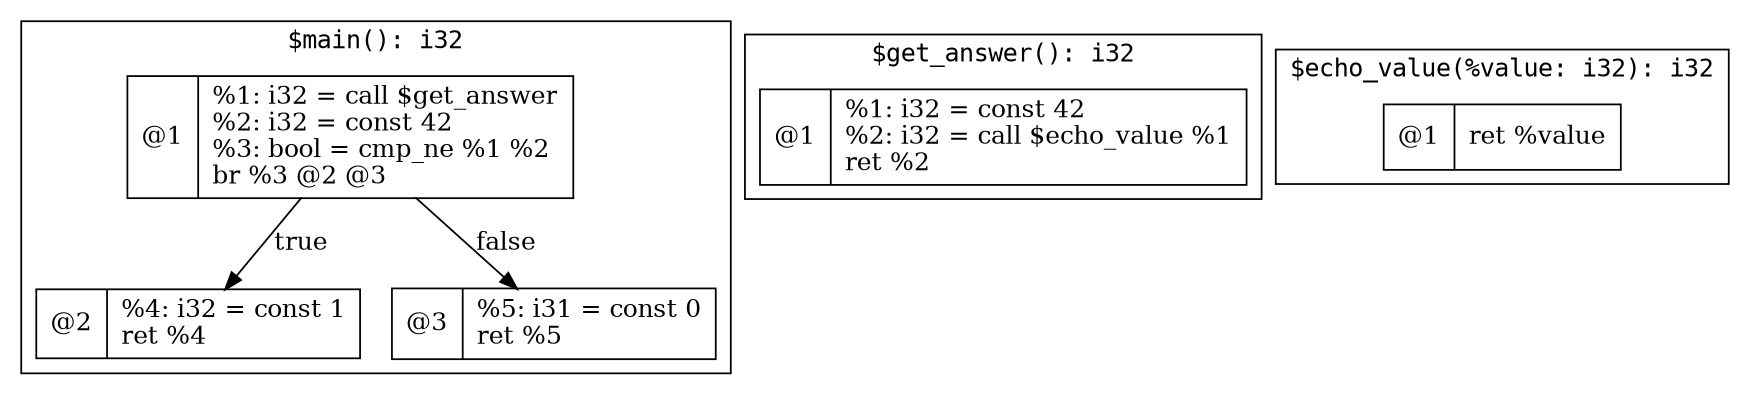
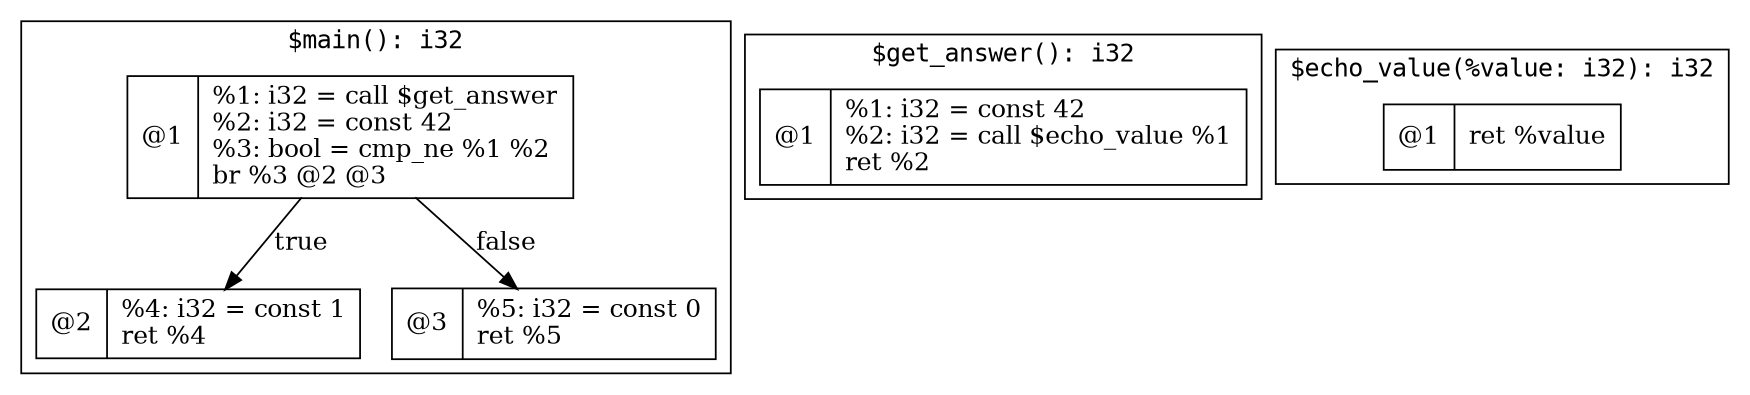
node "@3": text "%5: i31 = const 0" -> "%5: i32 = const 0"
